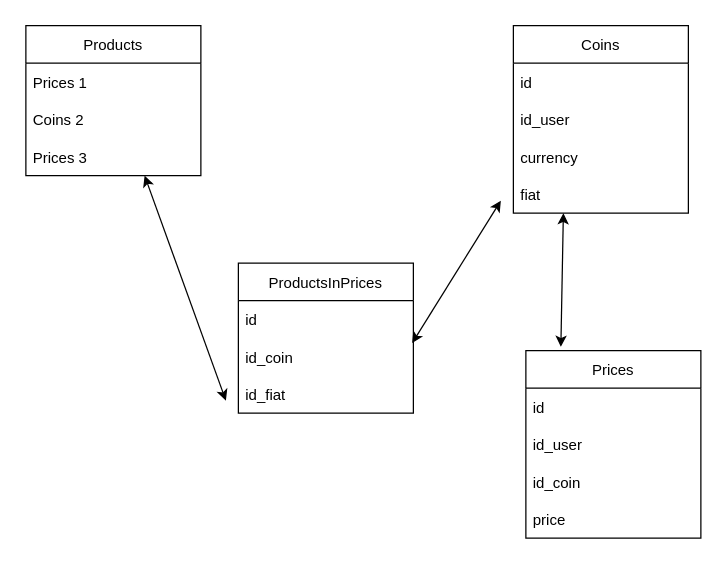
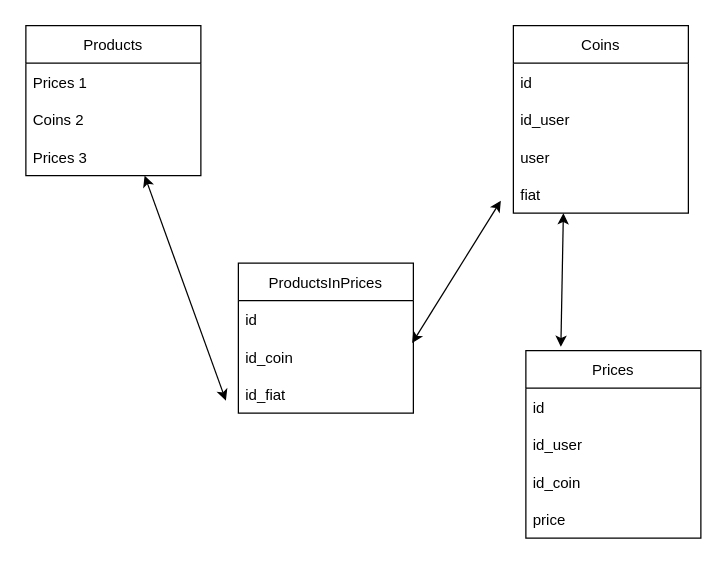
node "currency": label "currency" -> "user"
